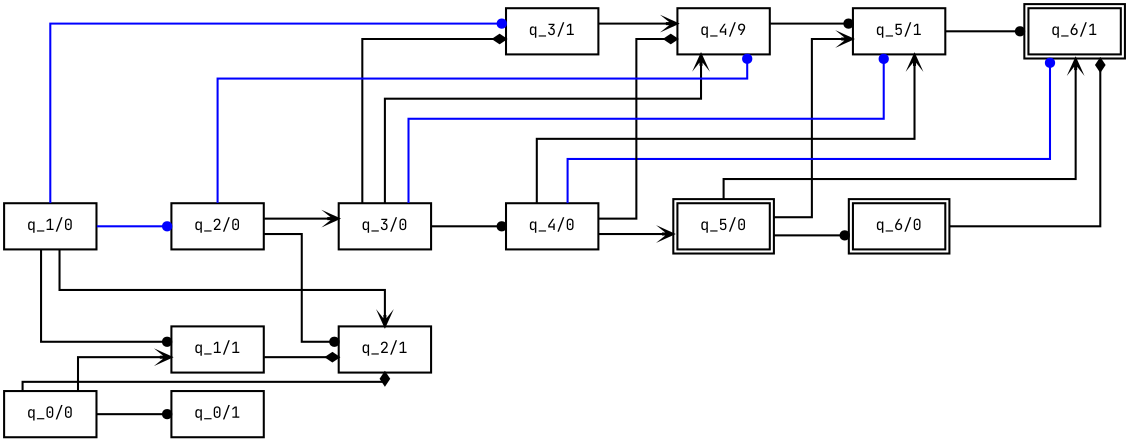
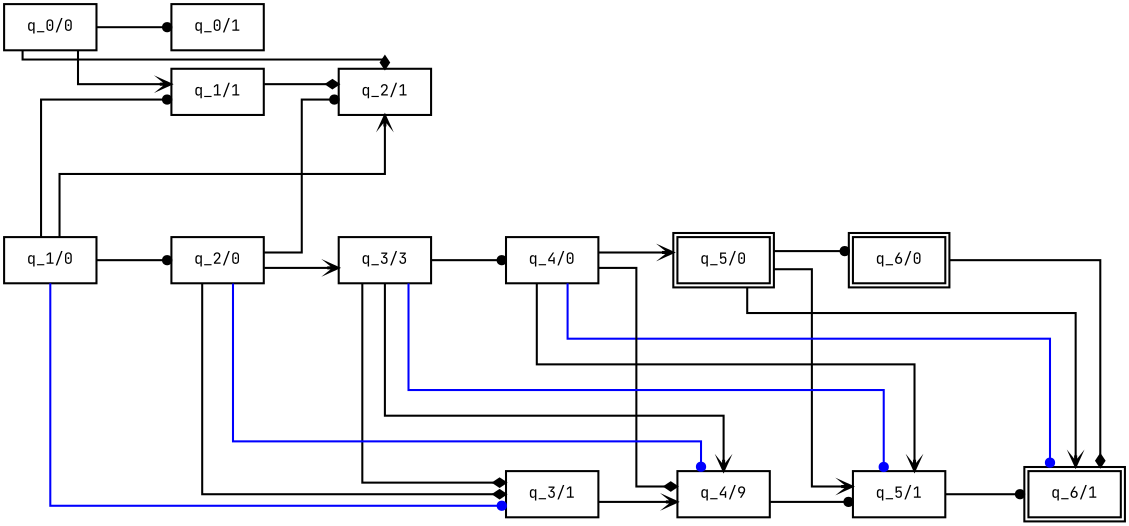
edge "q_1/0" -> "q_2/0": color blue -> black
node "q_3/0": label "q_3/0" -> "q_3/3"
edge "q_2/0" -> "q_3/1": added
